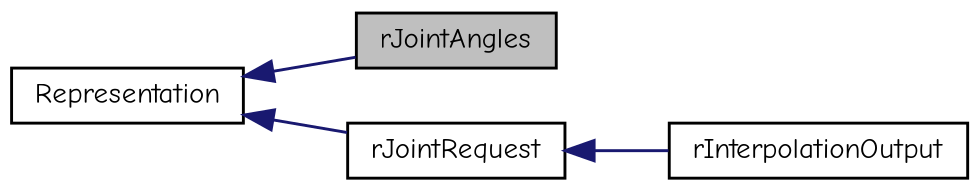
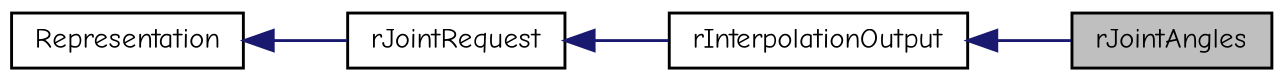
edge "rJointAngles" -> "Representation": now "rJointAngles" -> "rInterpolationOutput"
